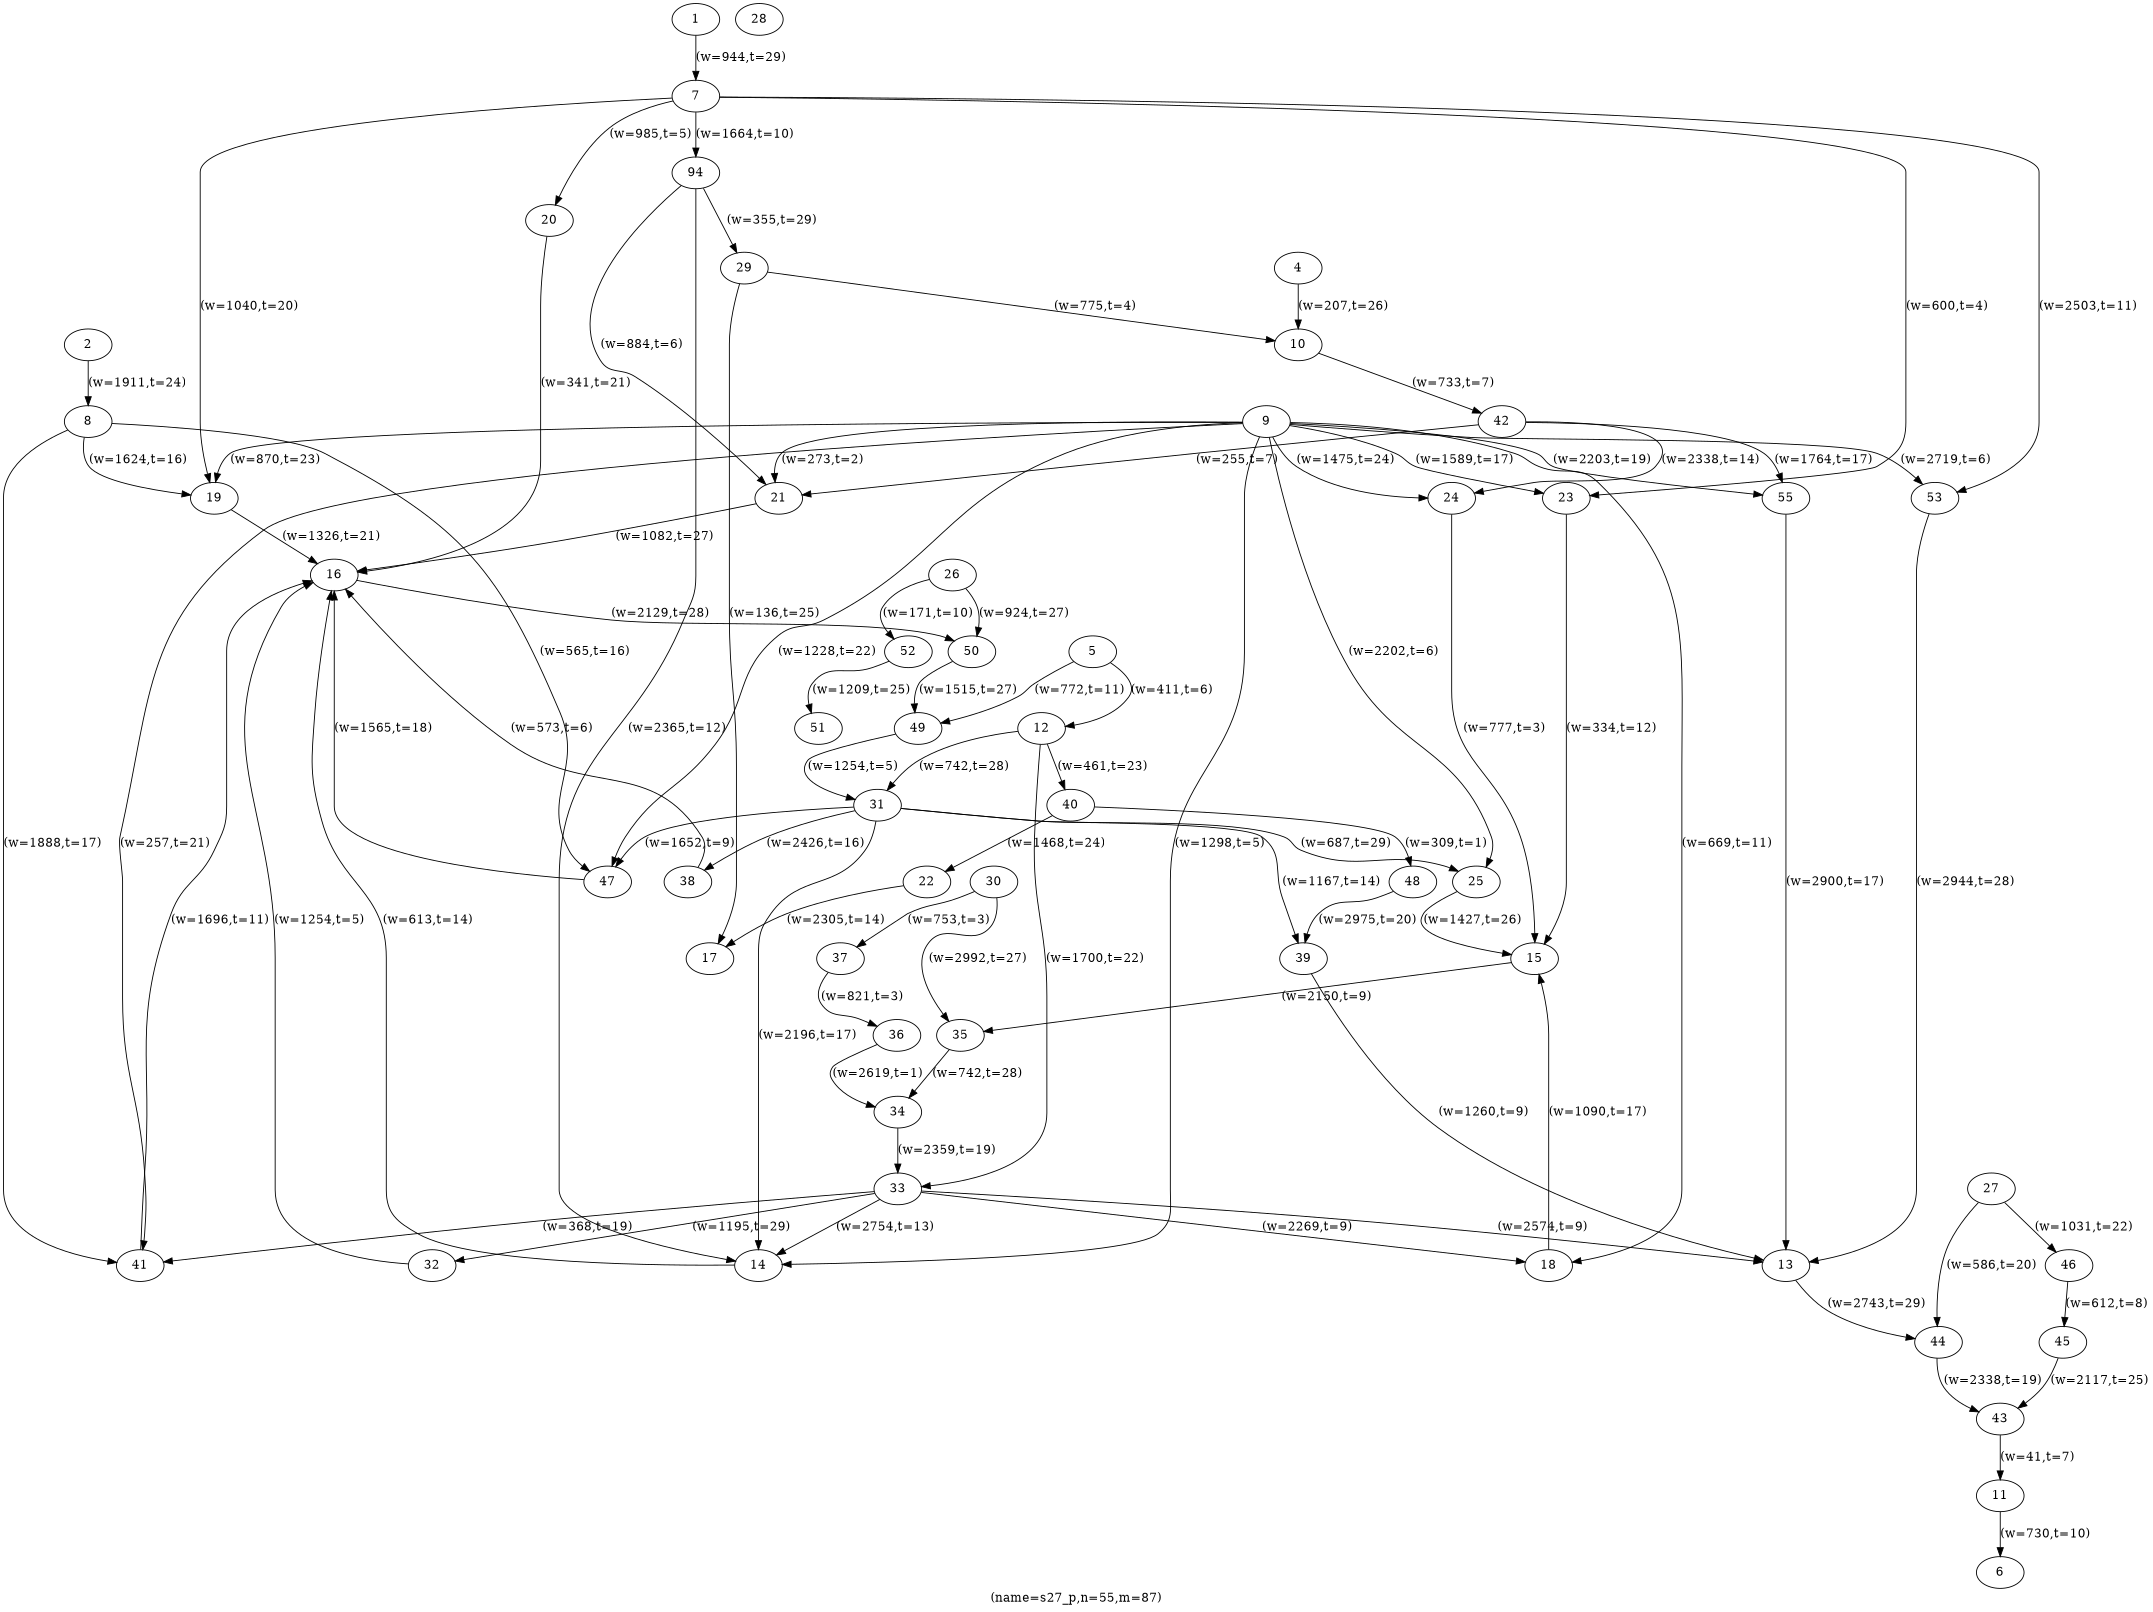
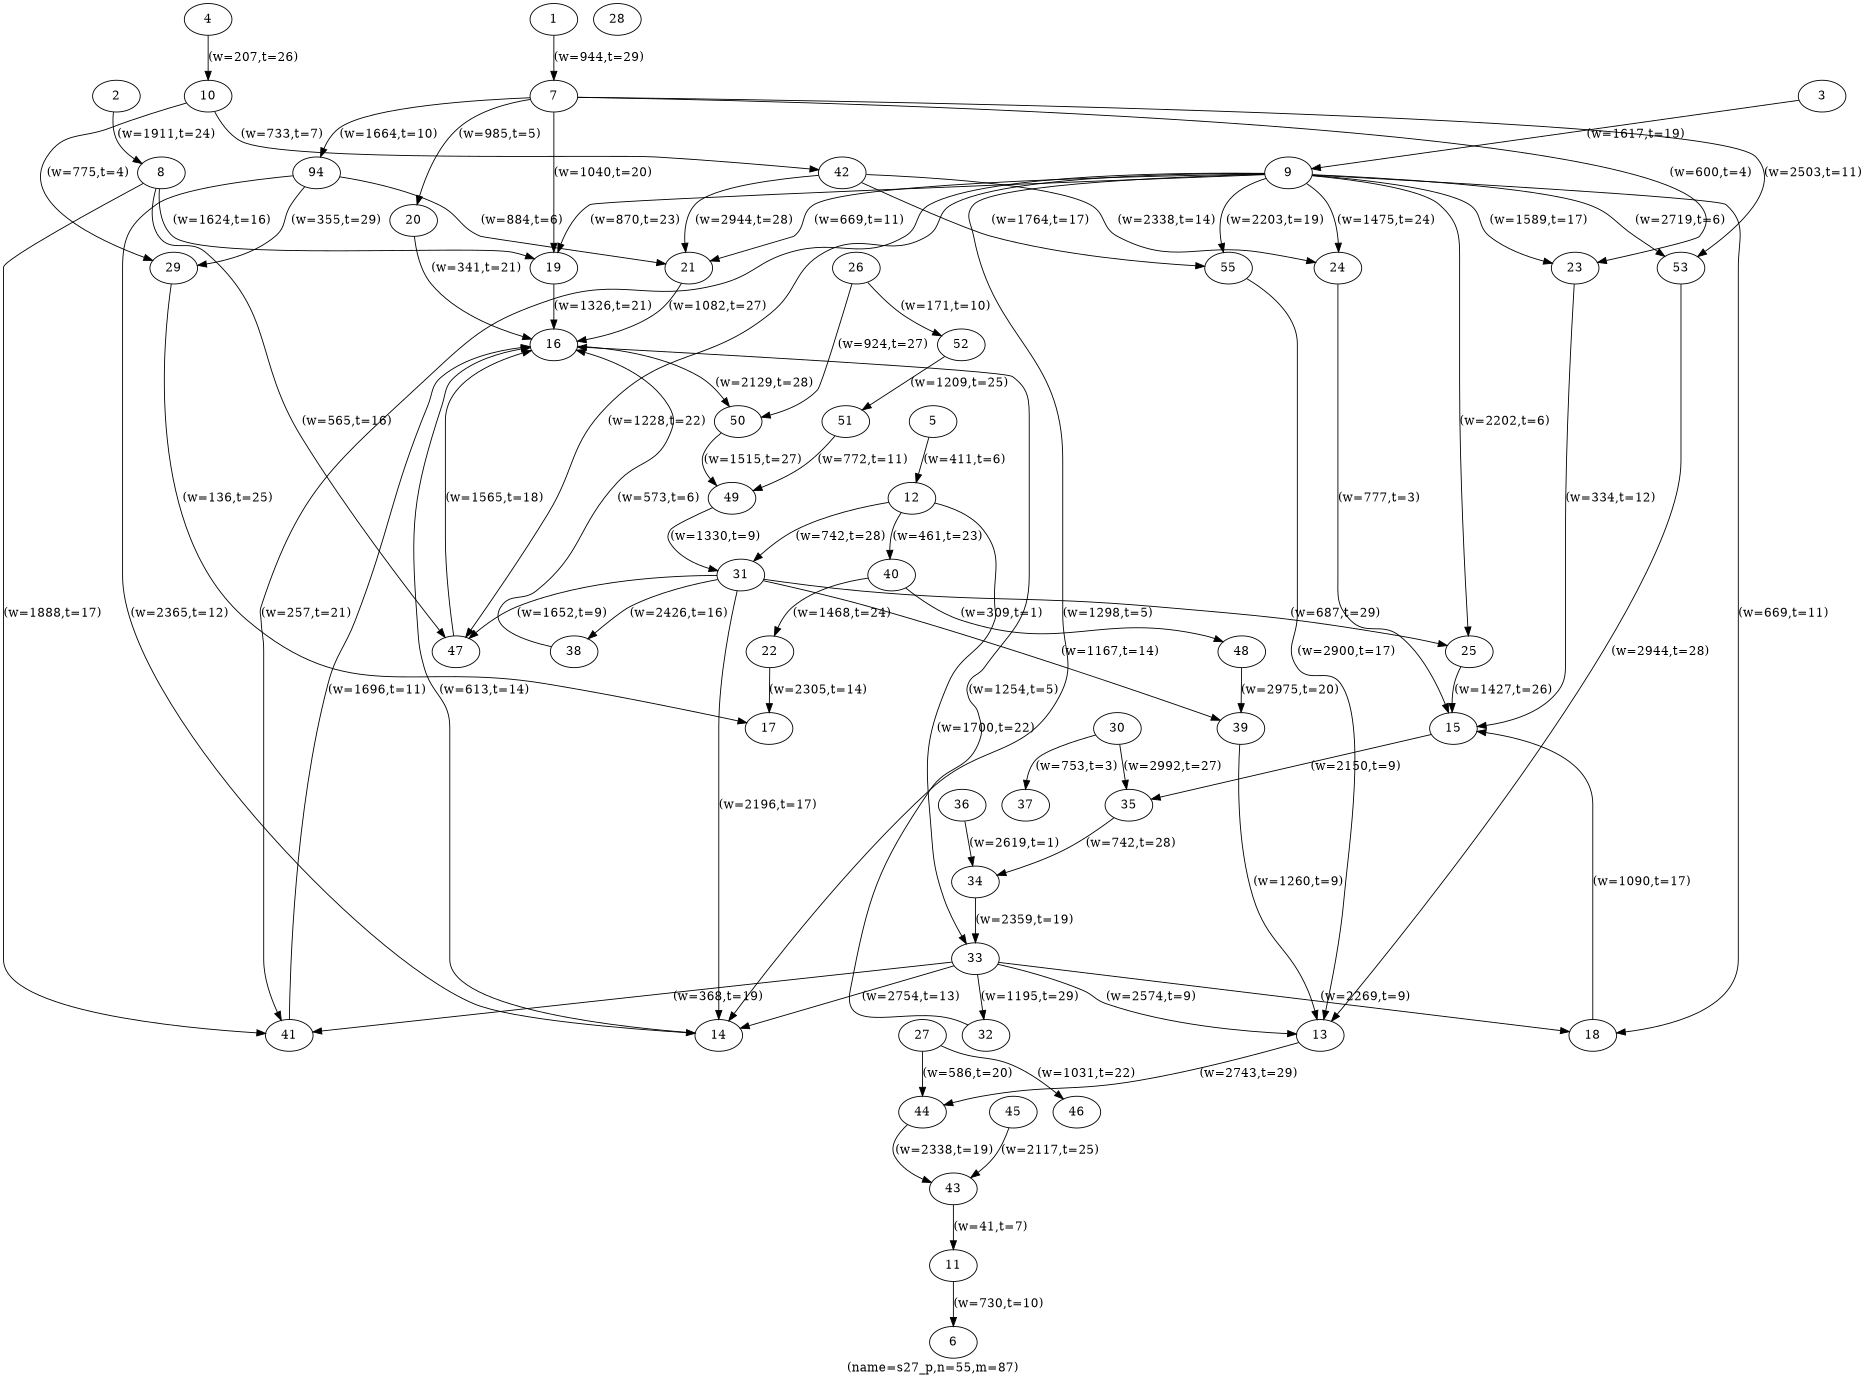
node "3": added
edge "29" -> "10": reversed
edge "9" -> "21": label "(w=273,t=2)" -> "(w=669,t=11)"
edge "42" -> "21": label "(w=255,t=7)" -> "(w=2944,t=28)"
edge "5" -> "49": now "51" -> "49"
edge "49" -> "31": label "(w=1254,t=5)" -> "(w=1330,t=9)"
edge "37" -> "36": removed, label "(w=821,t=3)"
edge "46" -> "45": removed, label "(w=612,t=8)"
